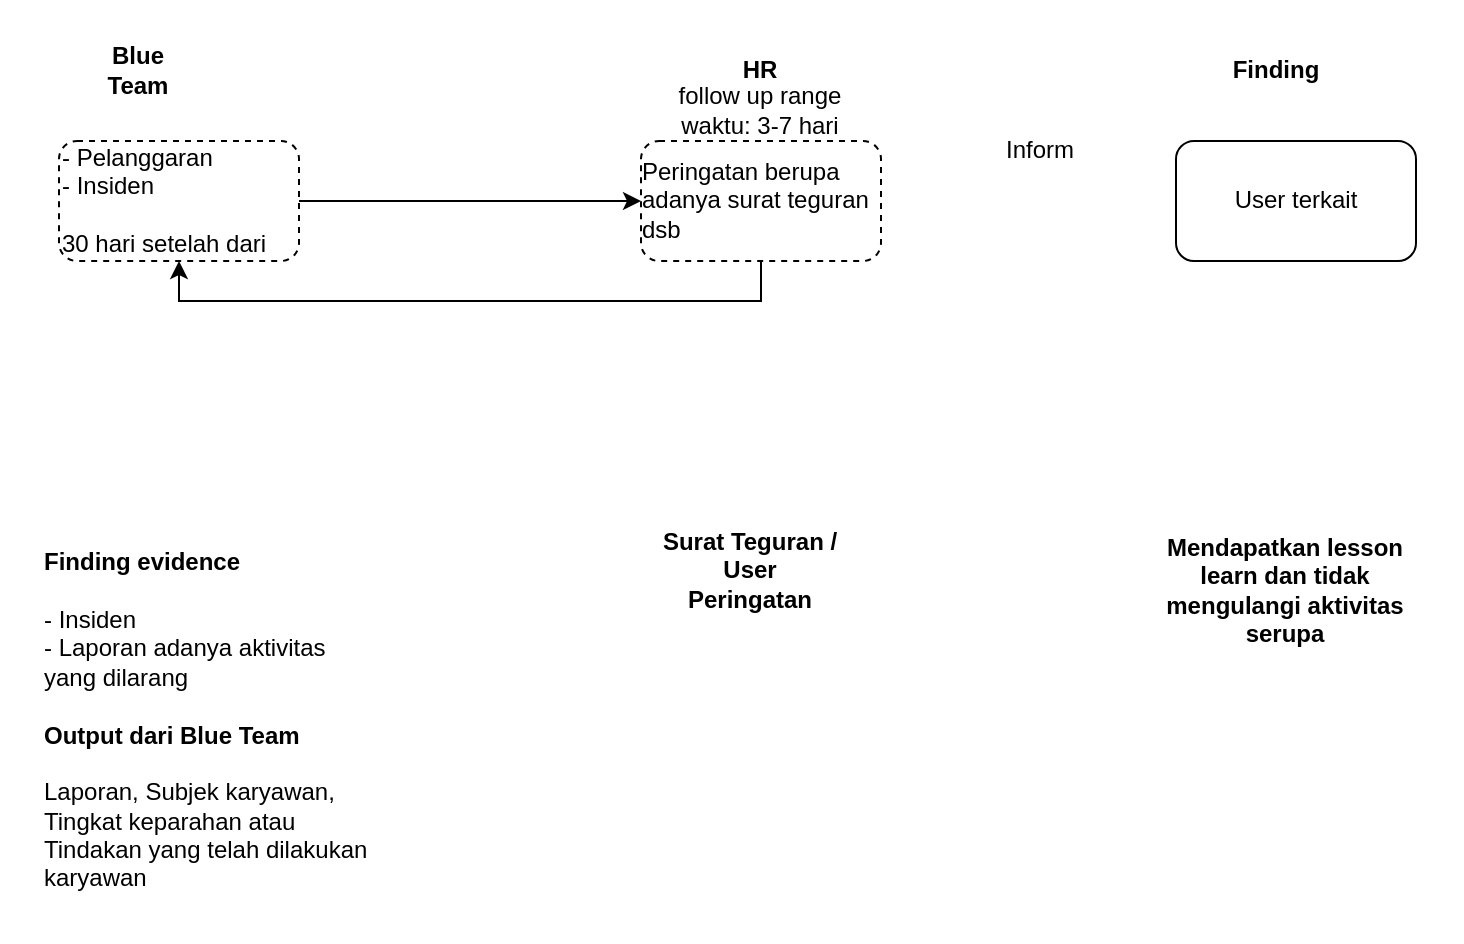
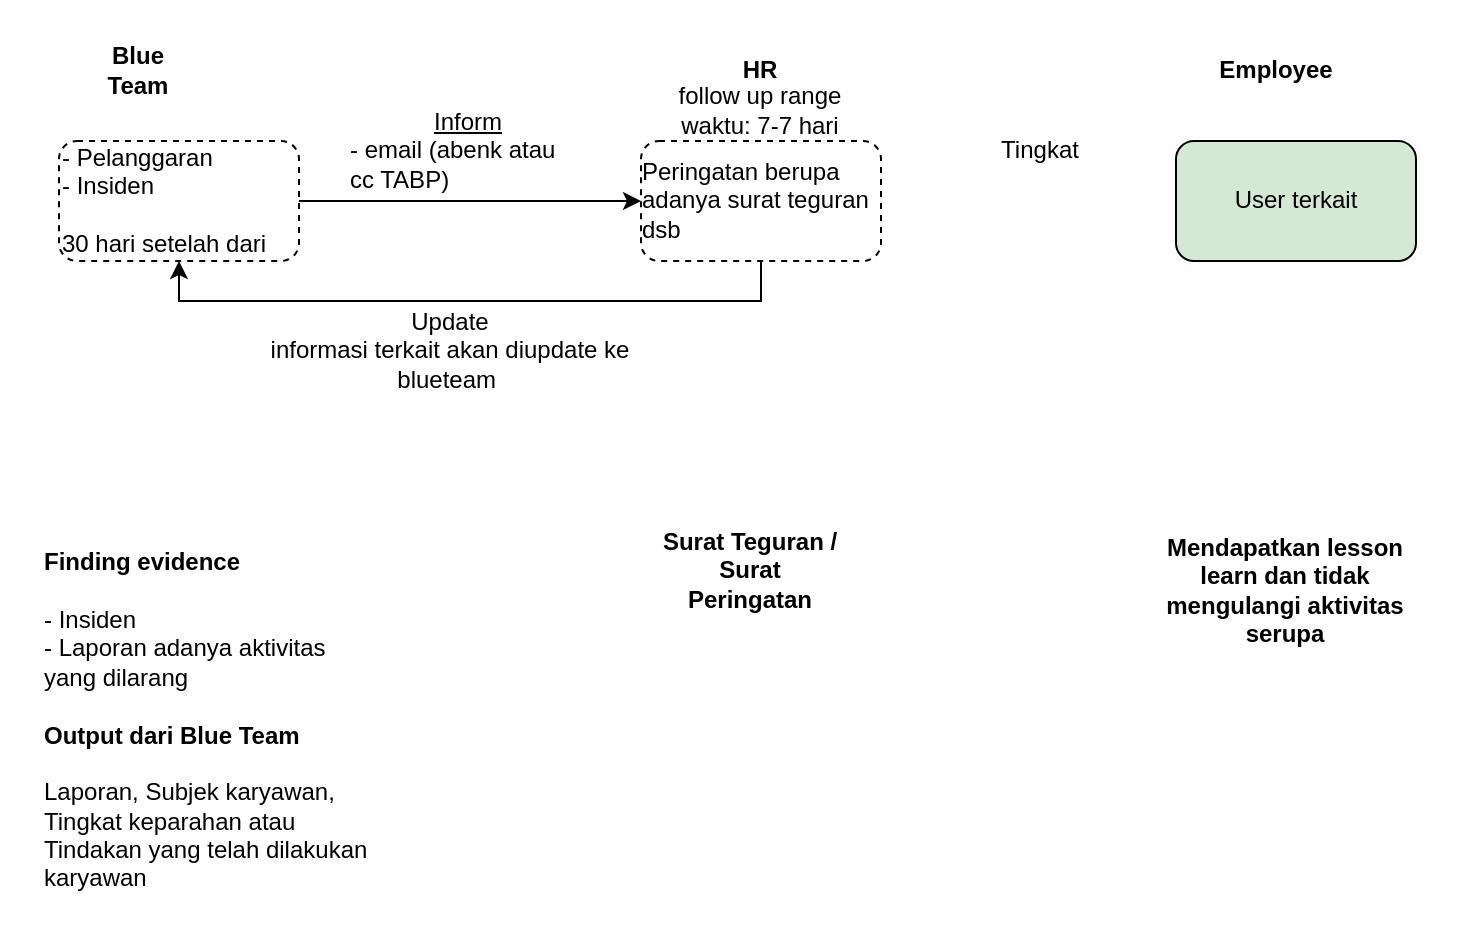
node "Finding": label "Finding" -> "Employee"
node "follow up range waktu: 3-7 hari": label "follow up range waktu: 3-7 hari" -> "follow up range waktu: 7-7 hari"
node "Inform - email (abenk atau cc TABP)": added
node "Inform": label "Inform" -> "Tingkat"
node "User terkait": fillcolor #ffffff -> #d5e8d4
node "Update informasi terkait akan diupdate ke blueteam": added
node "Surat Teguran / User Peringatan": label "Surat Teguran / User Peringatan" -> "Surat Teguran / Surat Peringatan"
